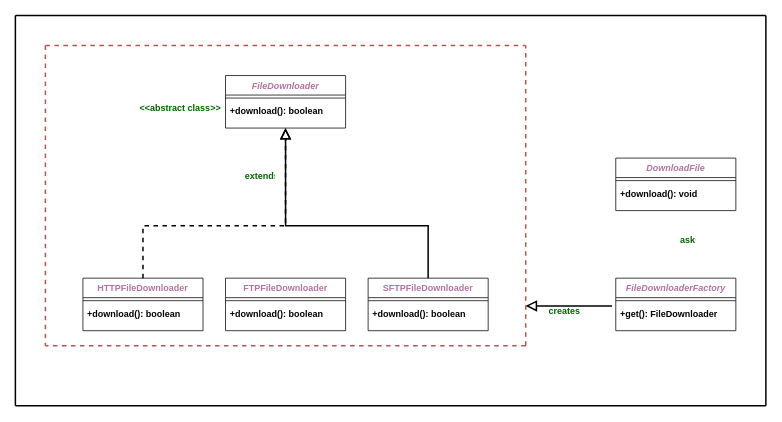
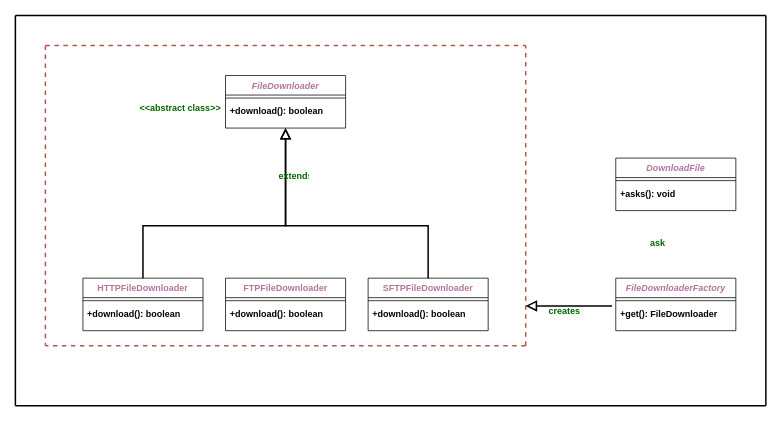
node "extends": moved (259, 175) -> (293, 175)
node "+download(): void": label "+download(): void" -> "+asks(): void"
edge "HTTPFileDownloader" -> "FileDownloader": style dashed -> solid
node "asks": moved (687, 239) -> (657, 243)
